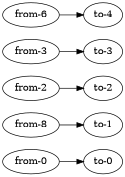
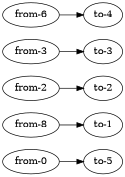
node "to-0": label "to-0" -> "to-5"
